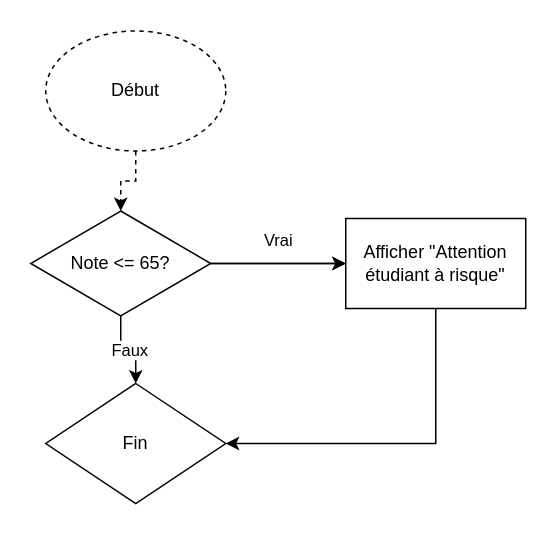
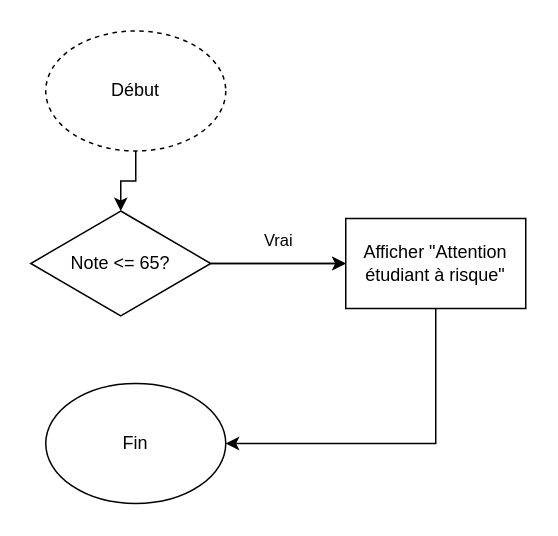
edge "Début" -> "Note <= 65?": style dashed -> solid
edge "Note <= 65?" -> "Fin": removed, label "Faux"
node "Fin": shape diamond -> ellipse
